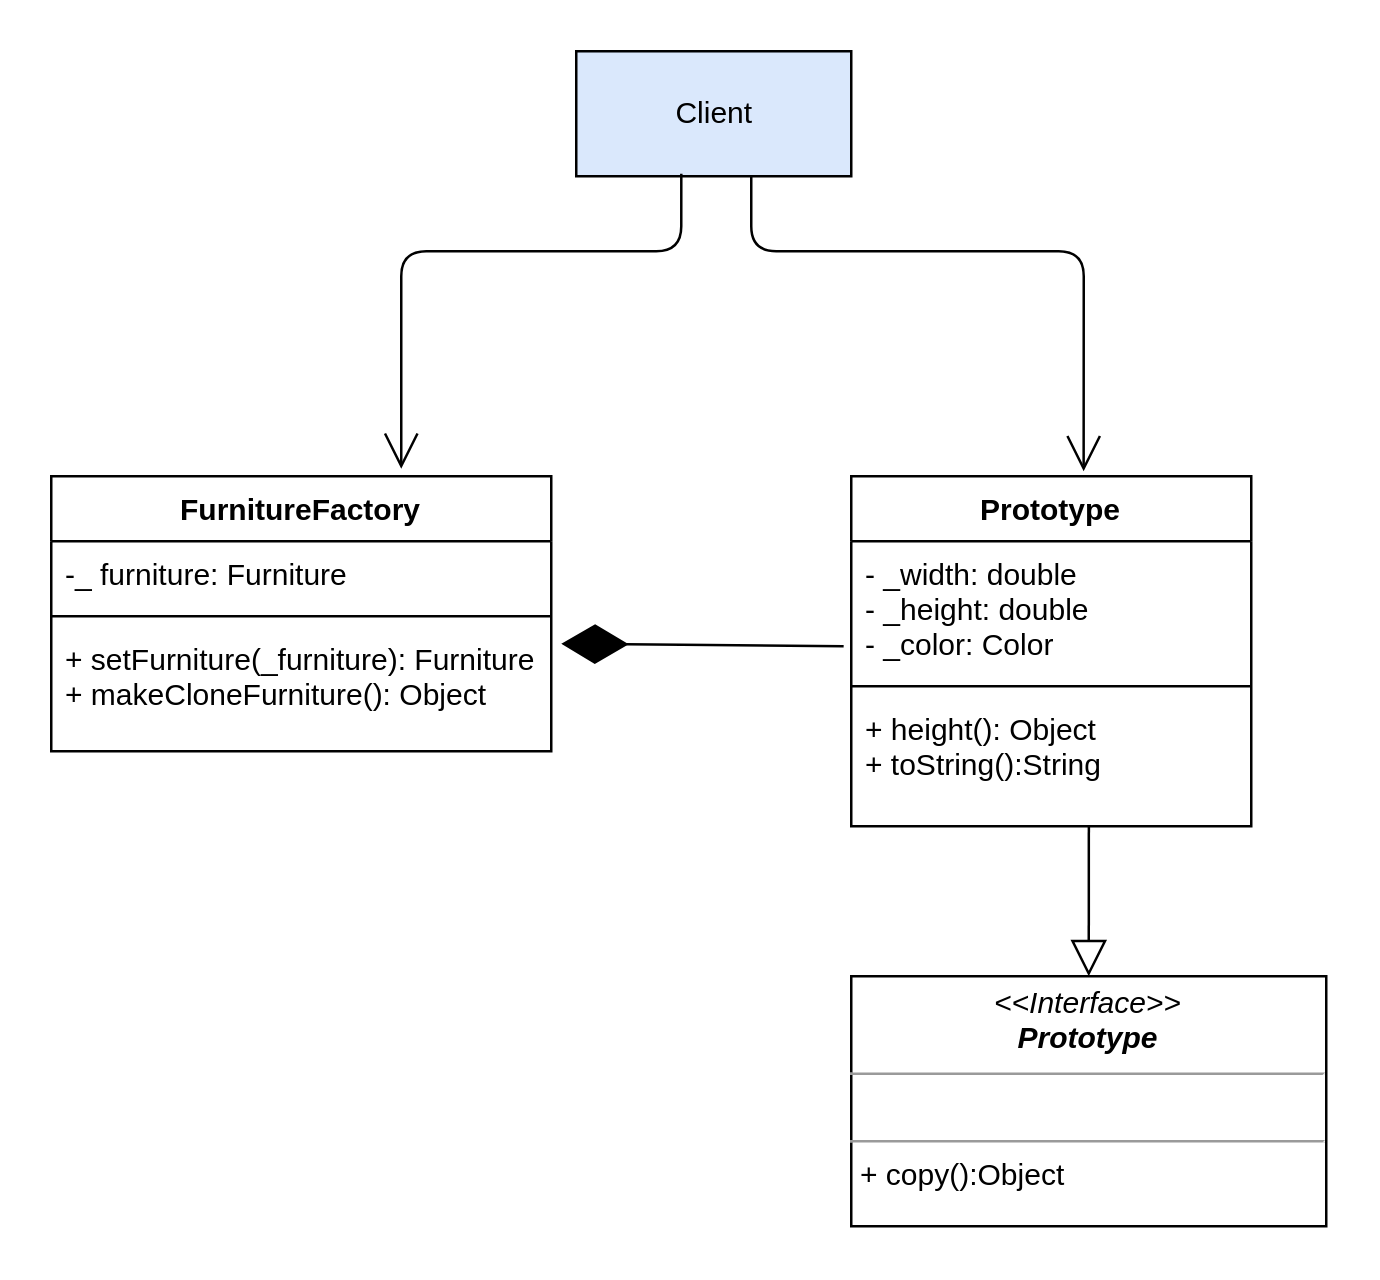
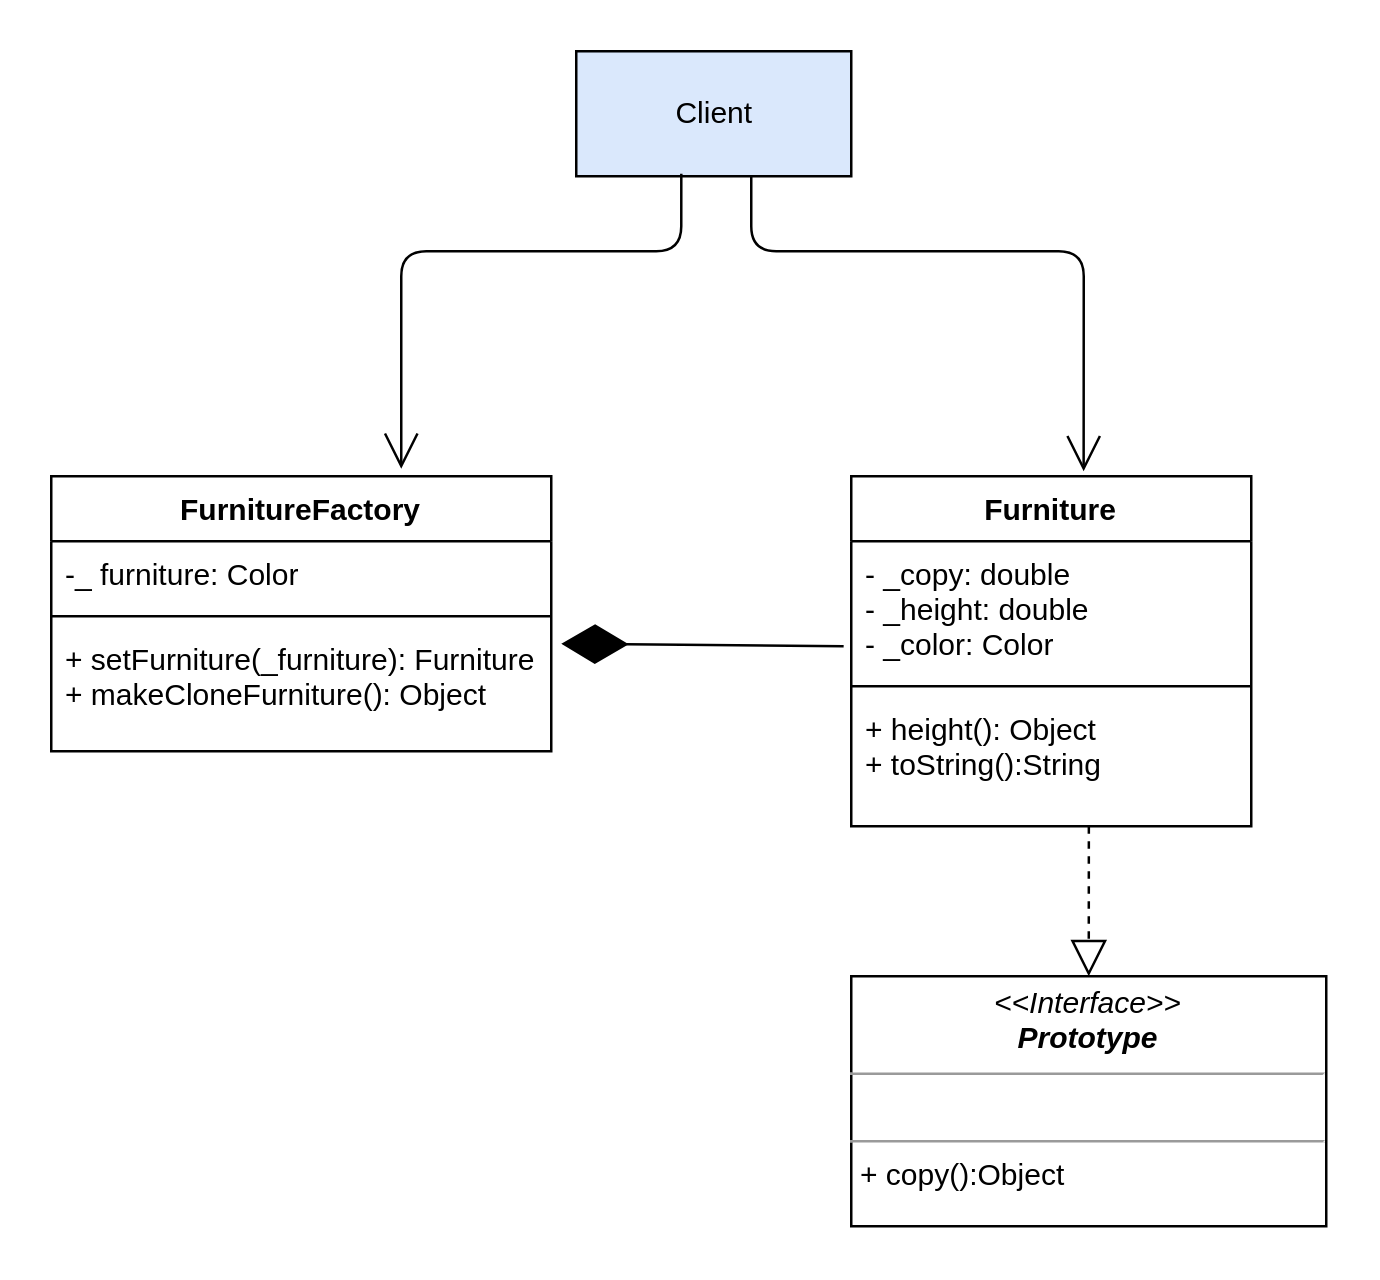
node "Prototype": label "Prototype" -> "Furniture"
node "-_ furniture: Furniture": label "-_ furniture: Furniture" -> "-_ furniture: Color"
node "- _width: double - _height: double - _color: Color": label "- _width: double - _height: double - _color: Color" -> "- _copy: double - _height: double - _color: Color"
edge "+ height(): Object + toString():String" -> "<<Interface>> Prototype + copy():Object": style solid -> dashed
